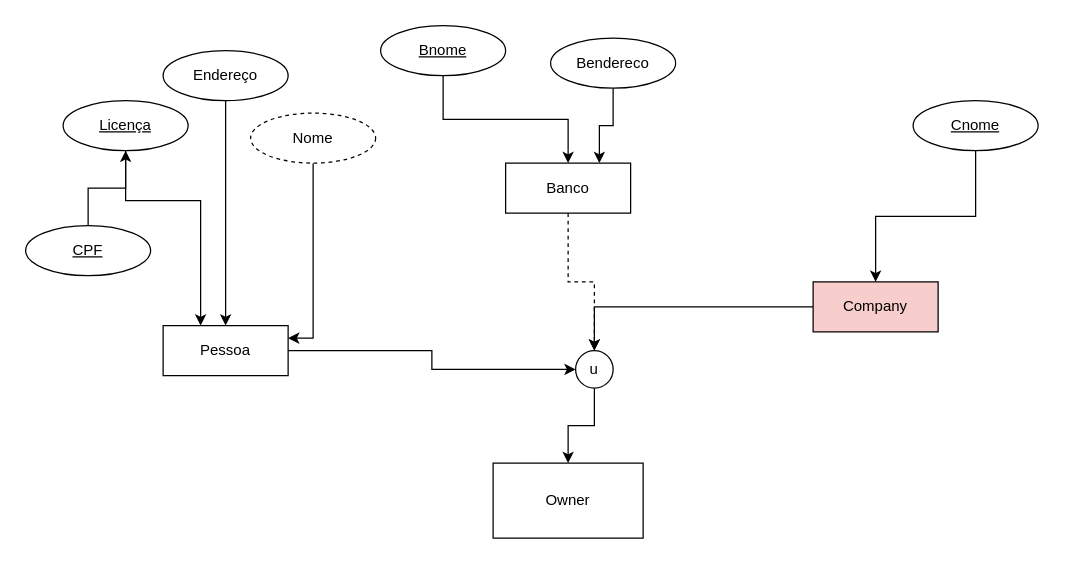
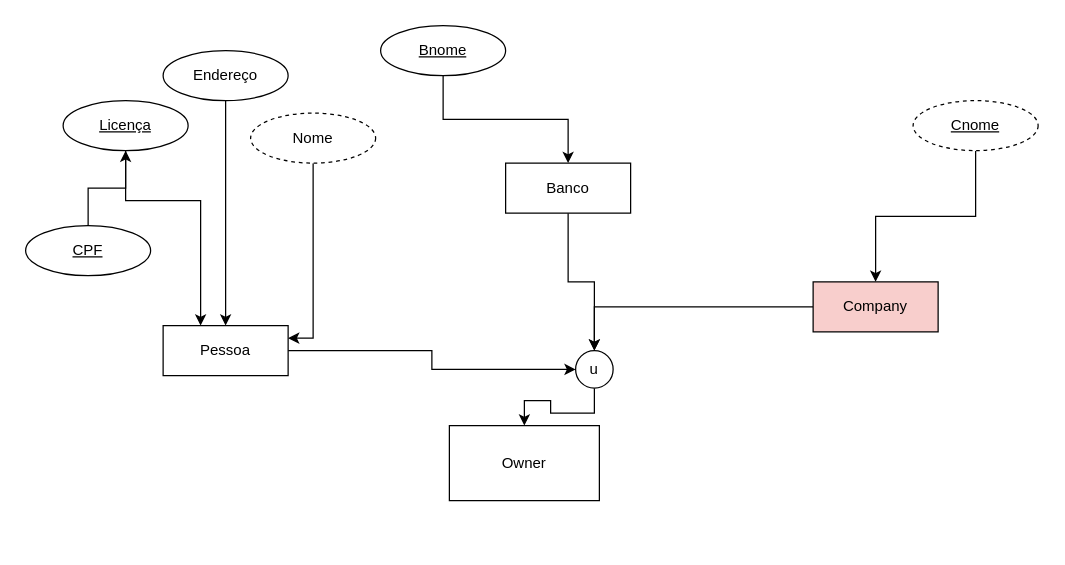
node "Bendereco": removed
edge "Bendereco" -> "Banco": removed
node "Cnome": style solid -> dashed
edge "Banco" -> "u": style dashed -> solid
node "Owner": moved (568, 501) -> (524, 463)
